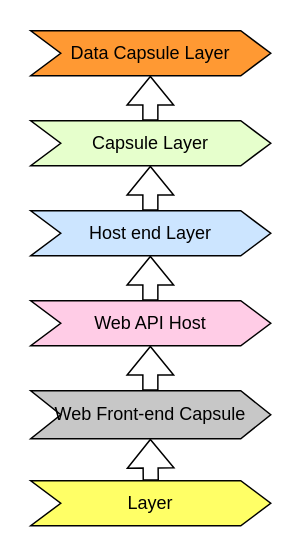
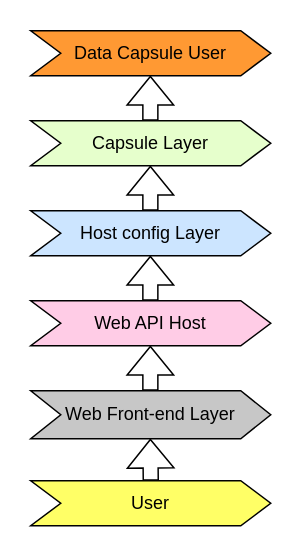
node "Data Capsule Layer": label "Data Capsule Layer" -> "Data Capsule User"
node "Host end Layer": label "Host end Layer" -> "Host config Layer"
node "Web Front-end Capsule": label "Web Front-end Capsule" -> "Web Front-end Layer"
node "Layer": label "Layer" -> "User"
